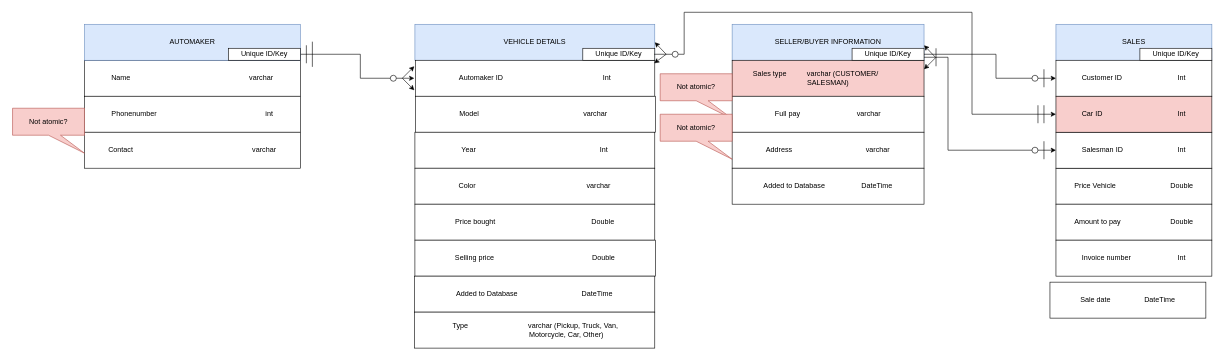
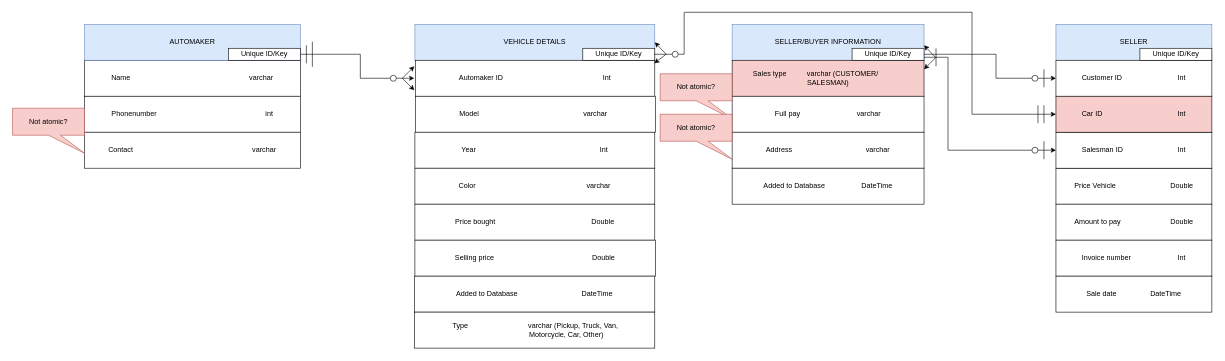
node "SALES": label "SALES" -> "SELLER"
node "Sale date DateTime": moved (1128, 300) -> (1134, 294)
